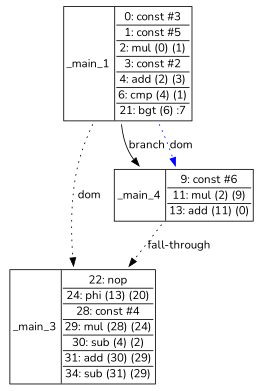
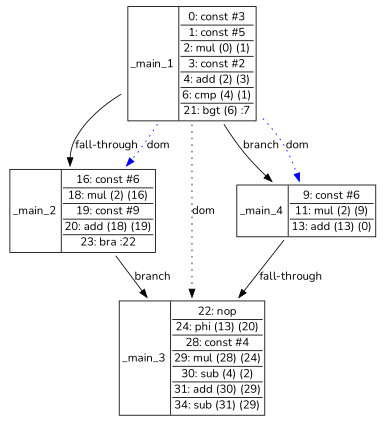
node "_main_2": added
node "_main_4": text "13: add (11) (0)" -> "13: add (13) (0)"
edge "_main_4" -> "_main_3": style dotted -> solid
